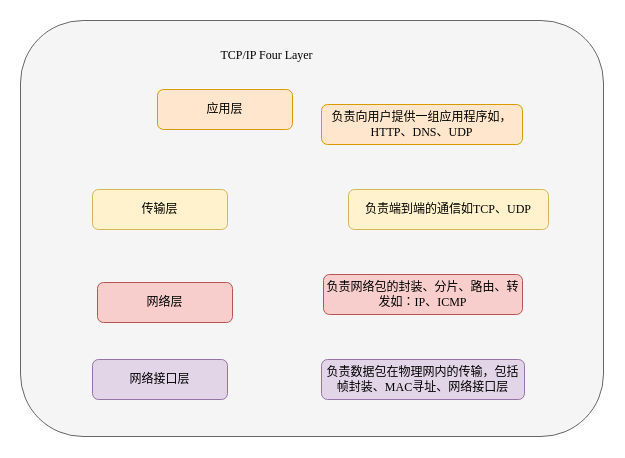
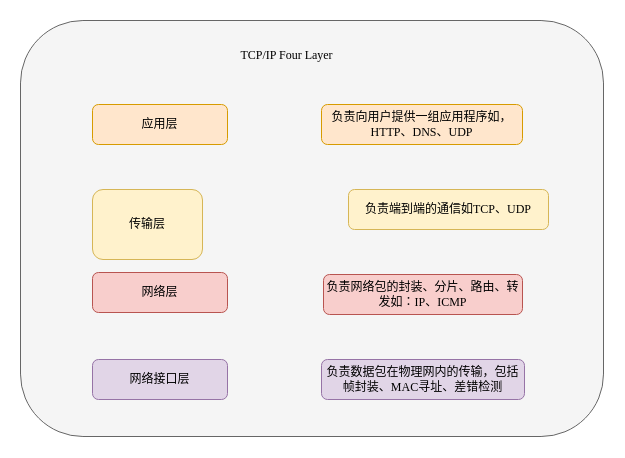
node "TCP/IP Four Layer": moved (267, 56) -> (287, 56)
node "应用层": moved (225, 110) -> (160, 125)
node "传输层": size 135x40 -> 110x70
node "网络层": moved (165, 303) -> (160, 293)
node "负责数据包在物理网内的传输，包括帧封装、MAC寻址、网络接口层": label "负责数据包在物理网内的传输，包括帧封装、MAC寻址、网络接口层" -> "负责数据包在物理网内的传输，包括帧封装、MAC寻址、差错检测"
